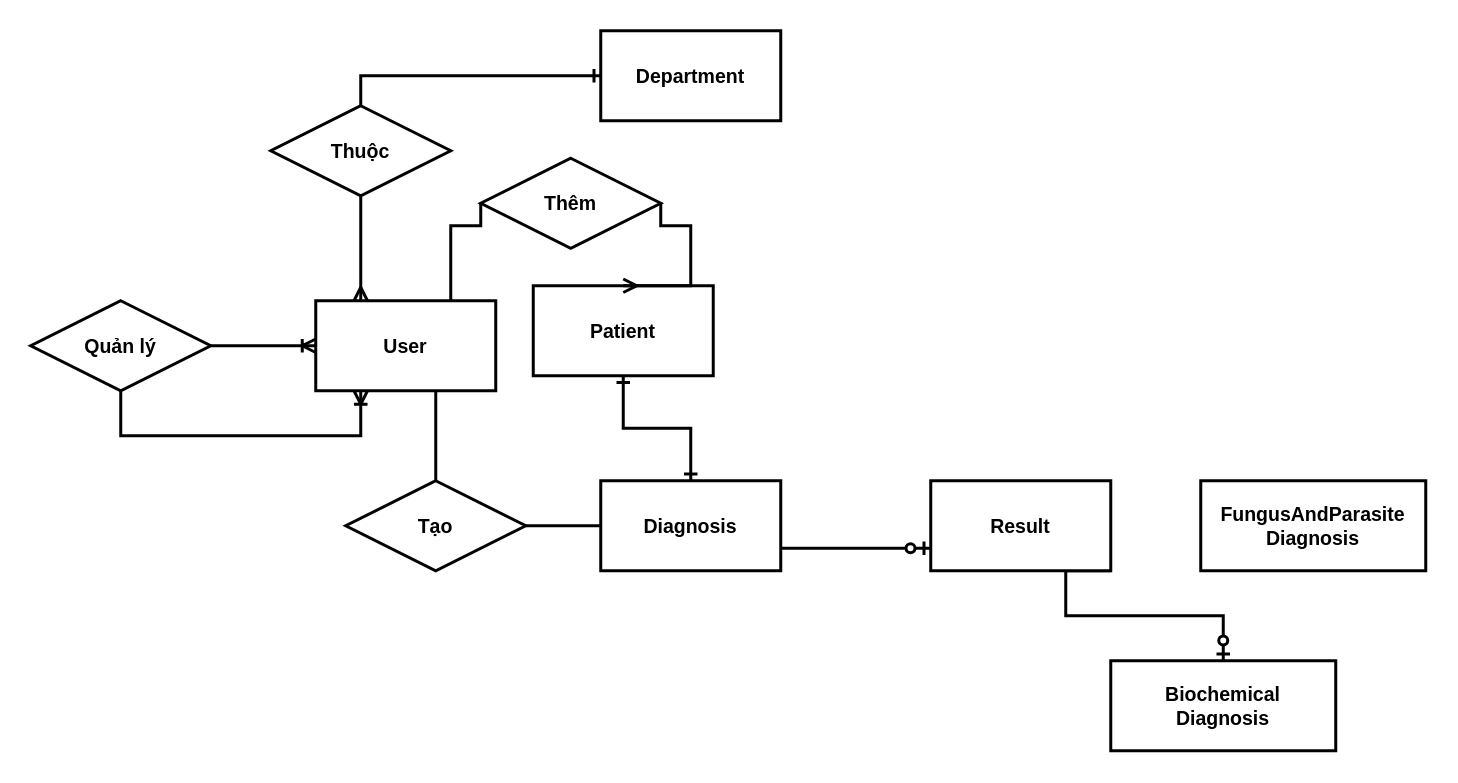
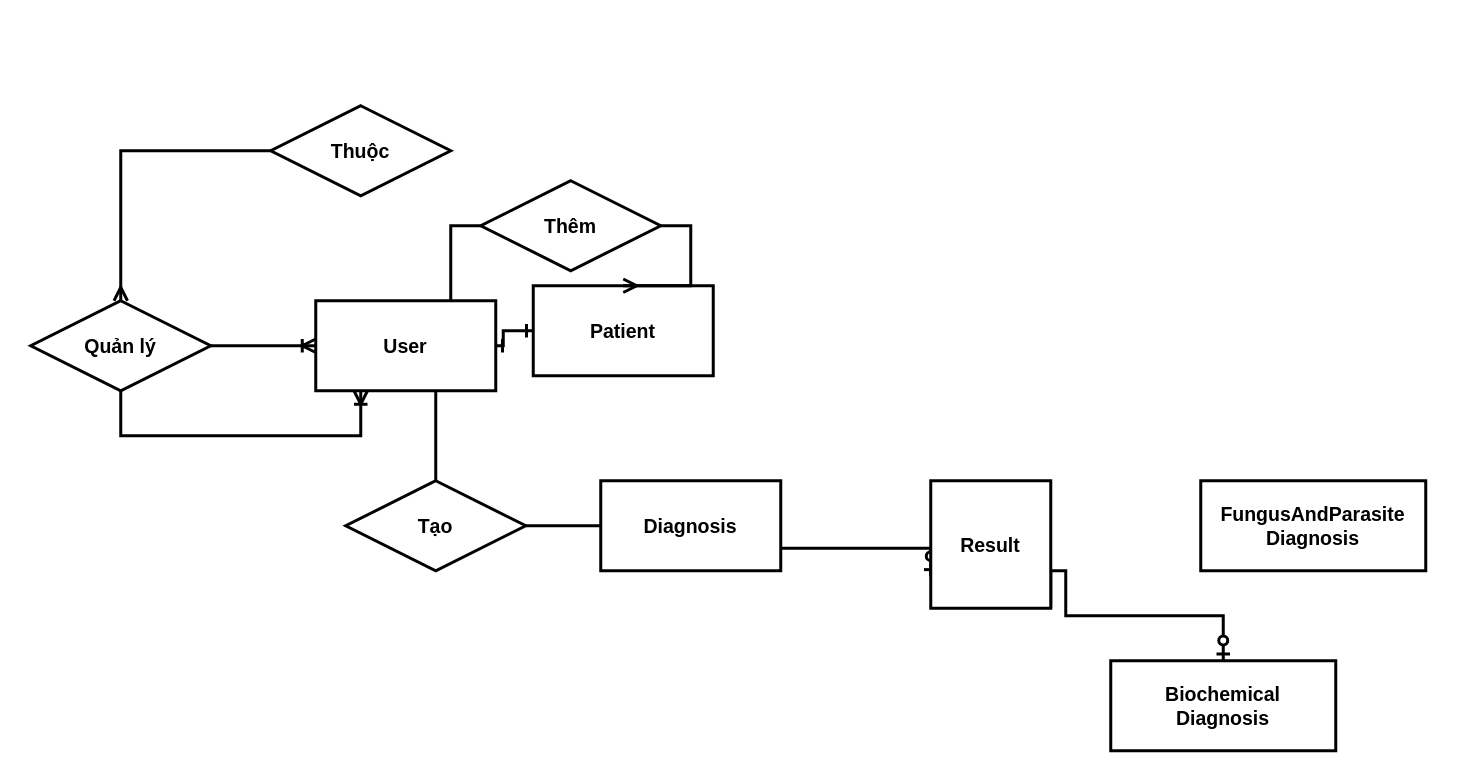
edge "Thuộc" -> "Department": removed
node "Department": removed
node "Thêm": moved (571, 203) -> (571, 226)
edge "Thuộc" -> "User": now "Thuộc" -> "Quản lý"
edge "Patient" -- "Diagnosis": now "Patient" -- "User"
node "Result": size 180x90 -> 120x128
